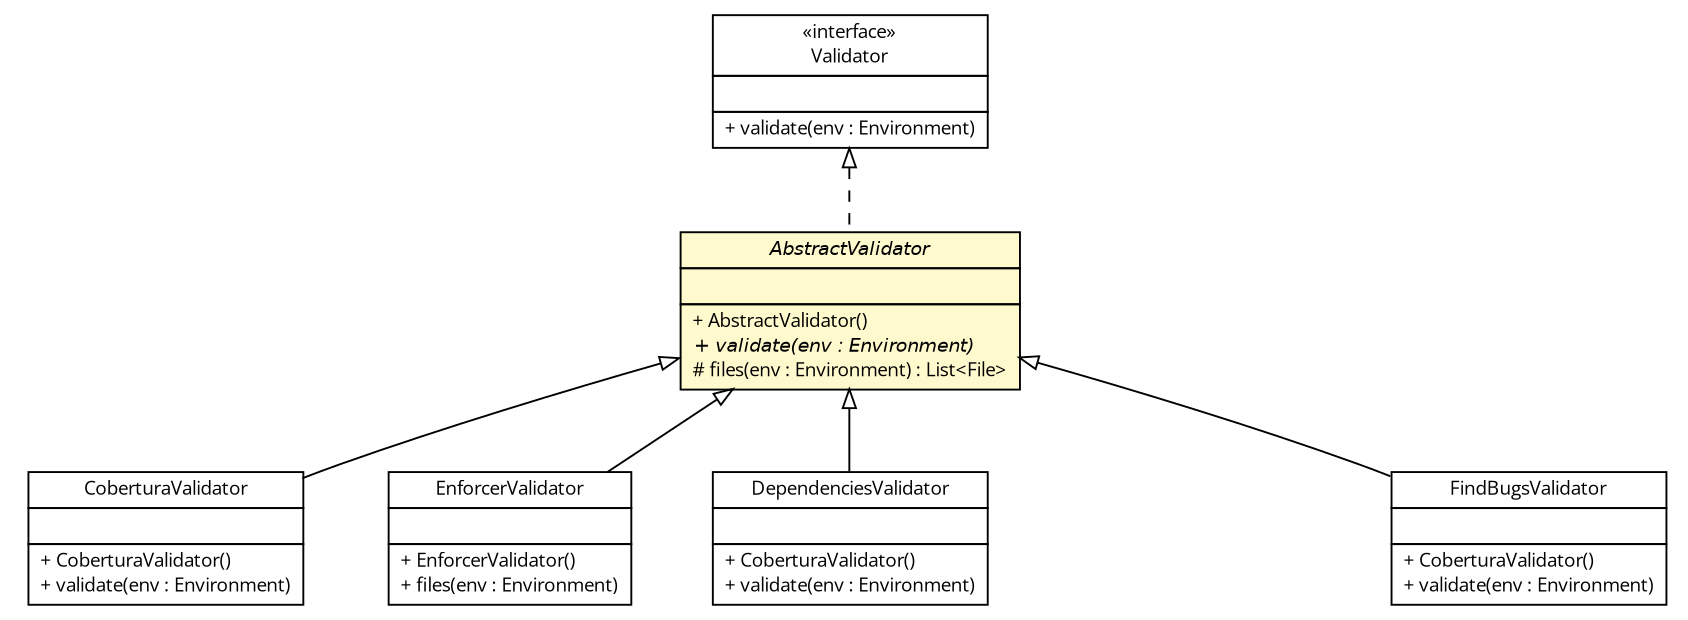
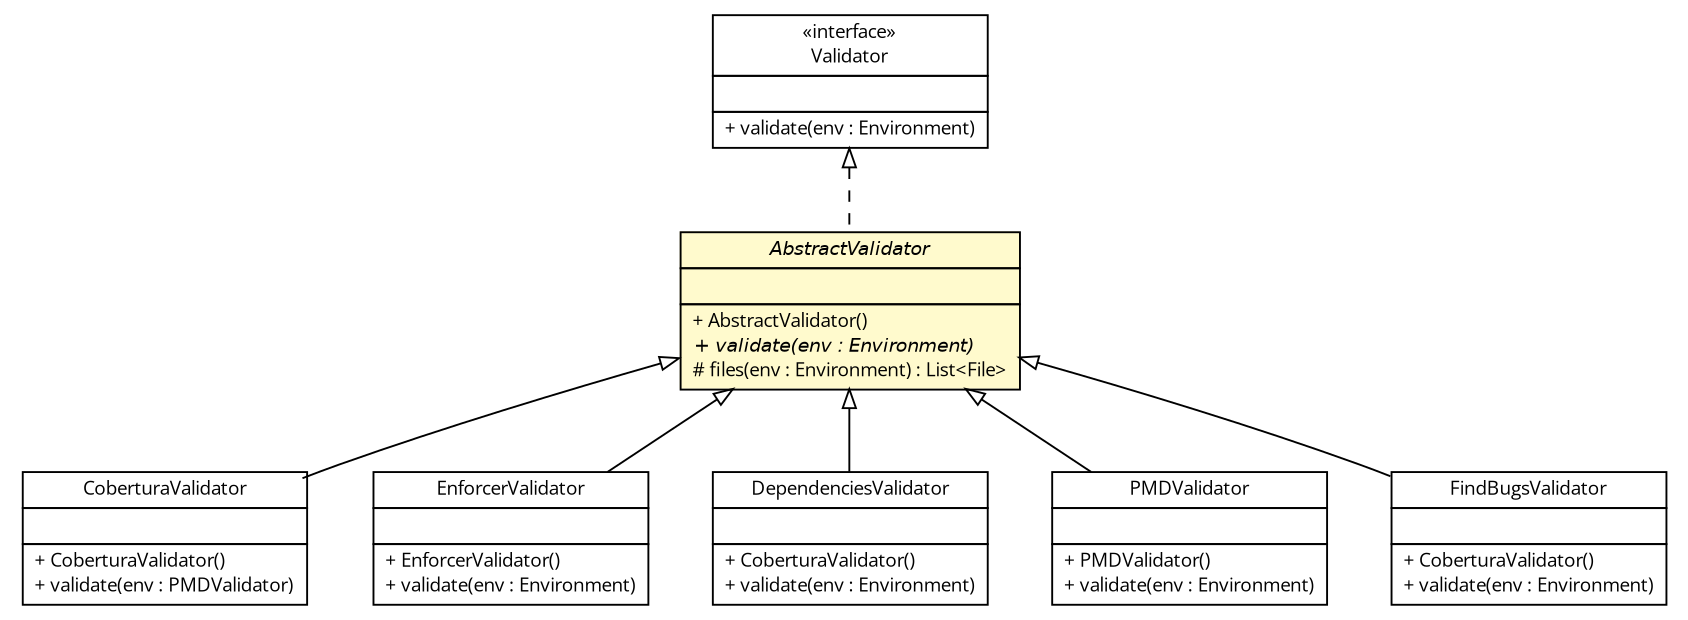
node "PMDValidator": added
node "CoberturaValidator": text "+ validate(env : Environment)" -> "+ validate(env : PMDValidator)"
node "EnforcerValidator": text "+ files(env : Environment)" -> "+ validate(env : Environment)"
